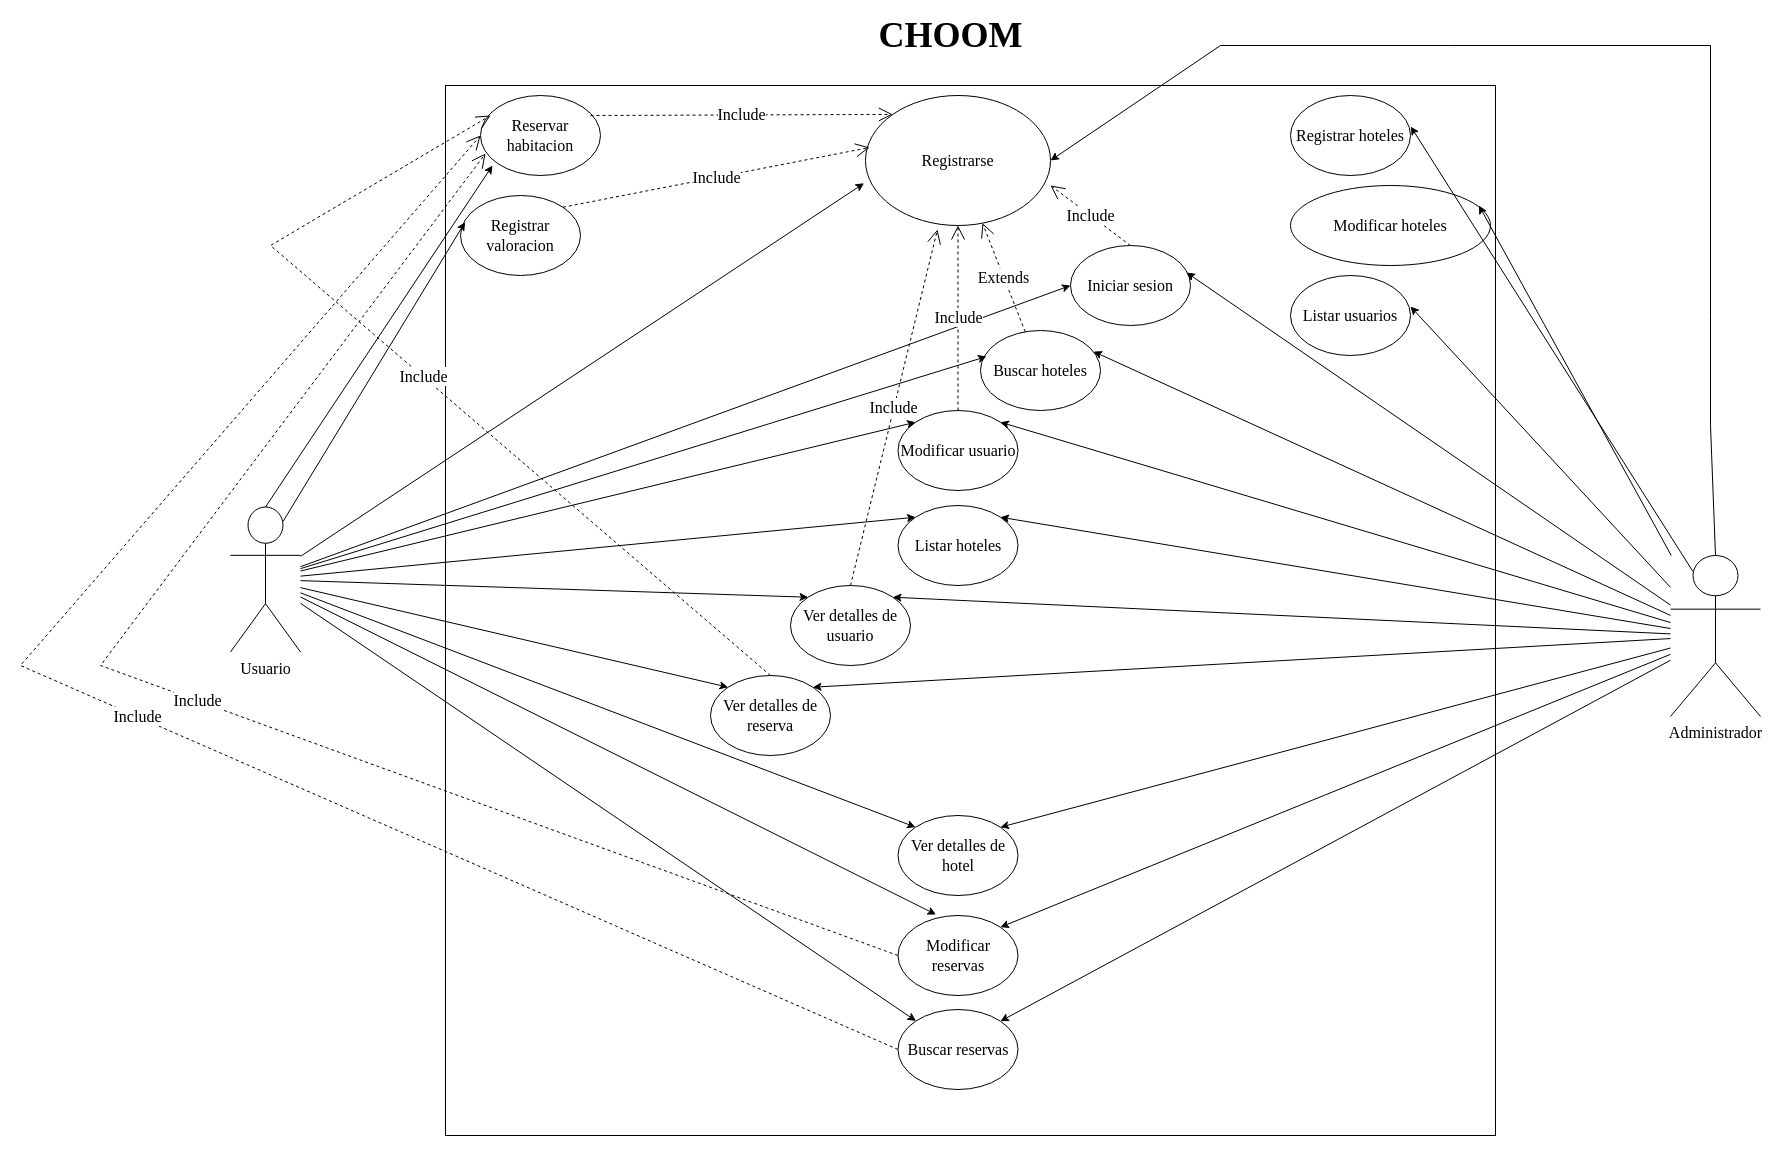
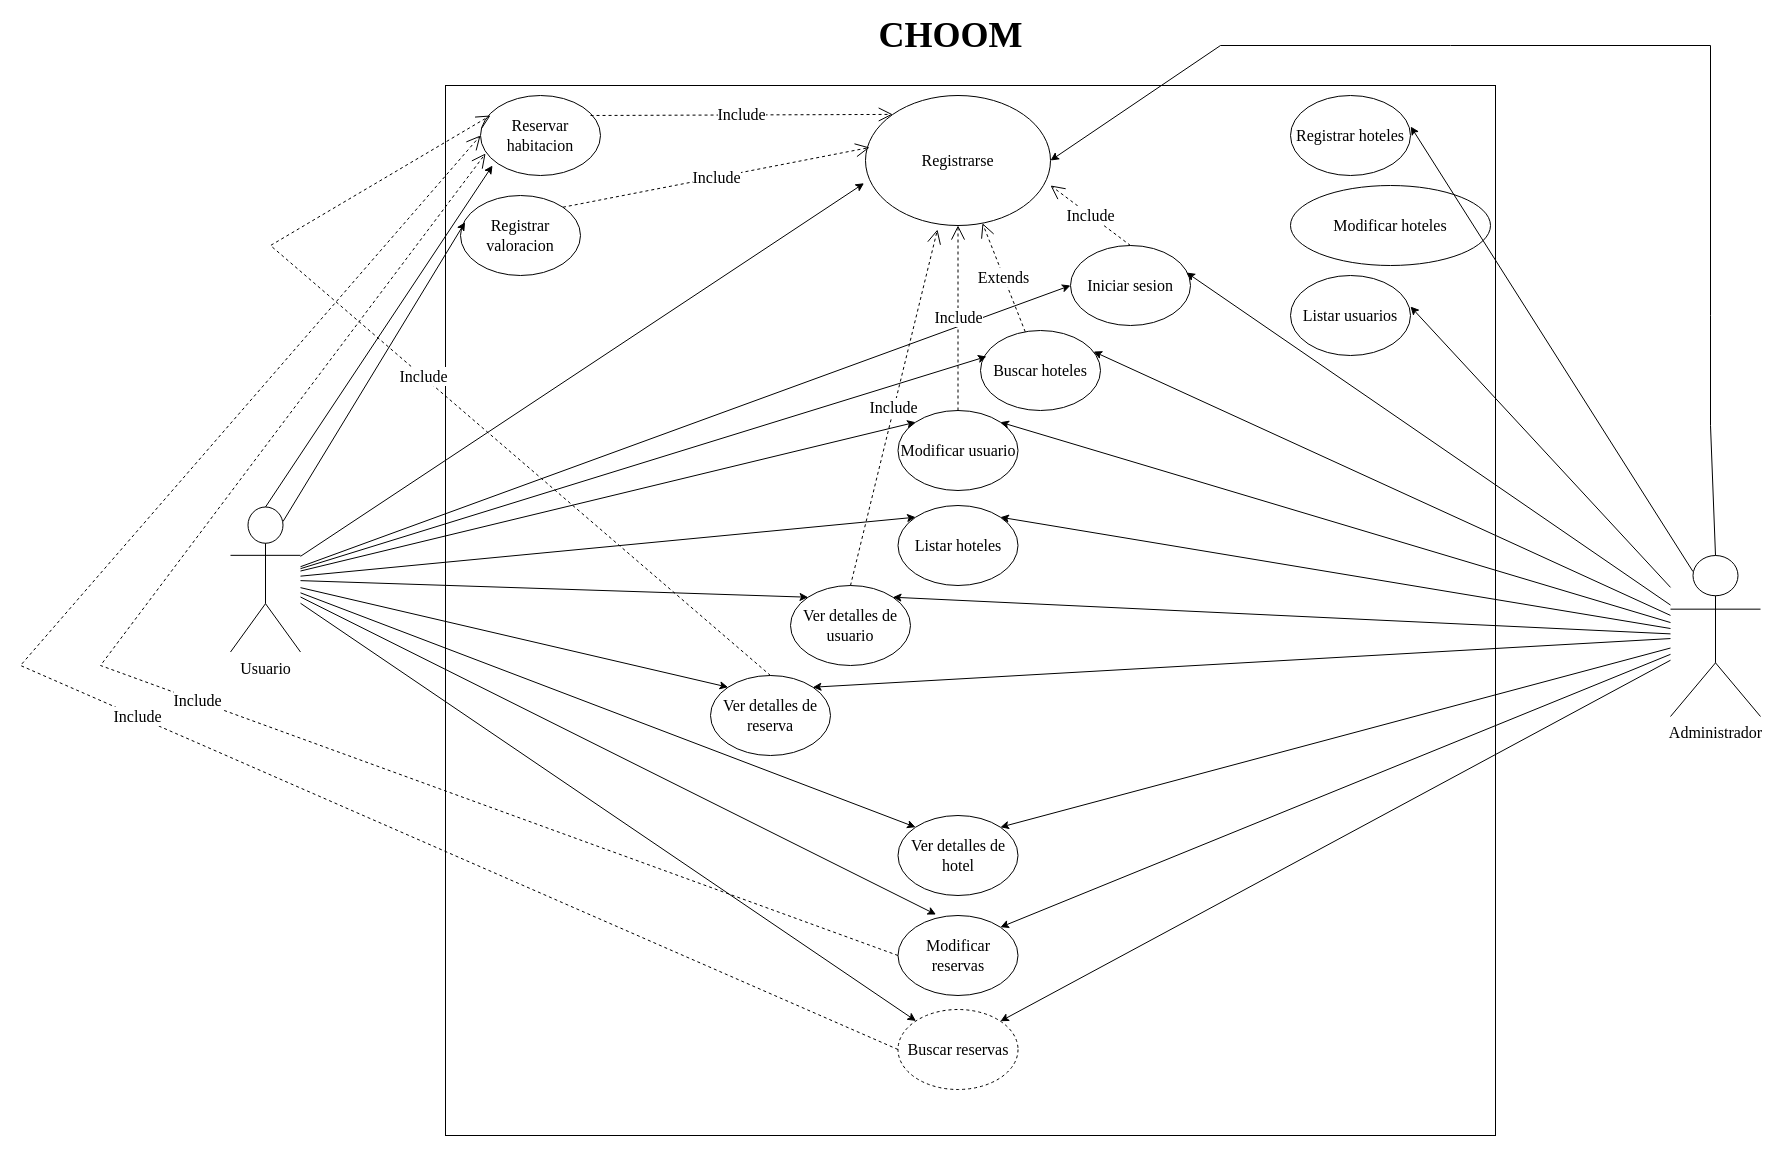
edge "Administrador" -> "Modificar hoteles": removed
node "Buscar reservas": style solid -> dashed
